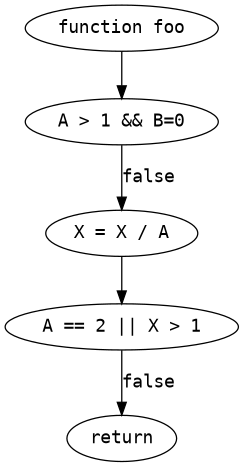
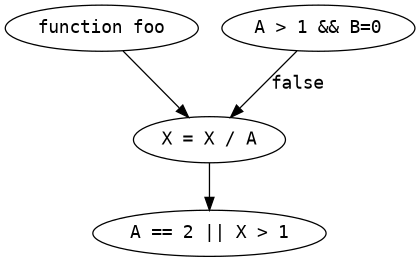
edge "function foo" -> "A > 1 && B=0": now "function foo" -> "X = X / A"
node "return": removed
